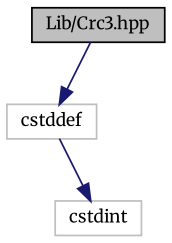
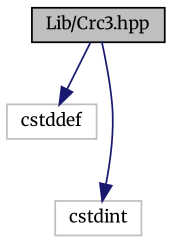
edge "cstddef" -> "cstdint": now "Lib/Crc3.hpp" -> "cstdint"
